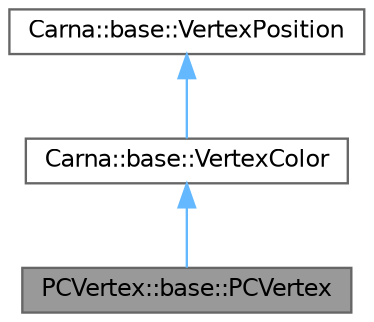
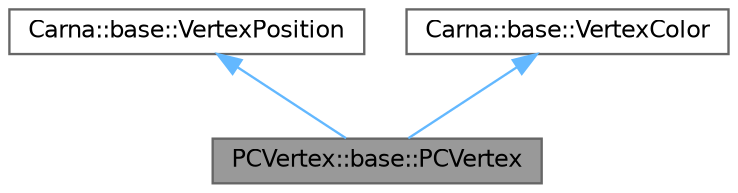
edge "Carna::base::VertexColor" -> "Carna::base::VertexPosition": now "PCVertex::base::PCVertex" -> "Carna::base::VertexPosition"
